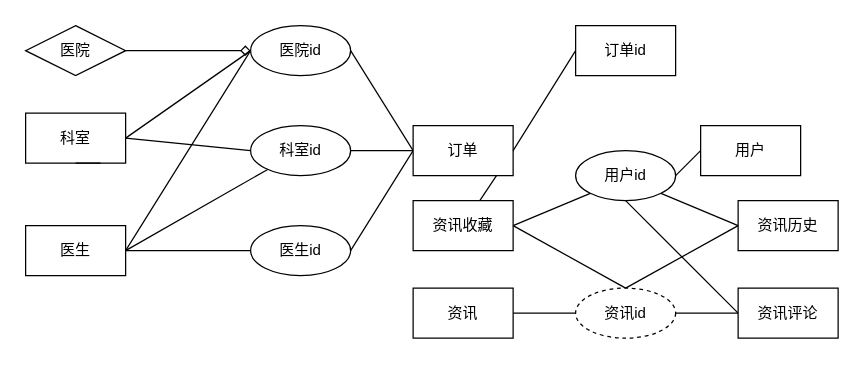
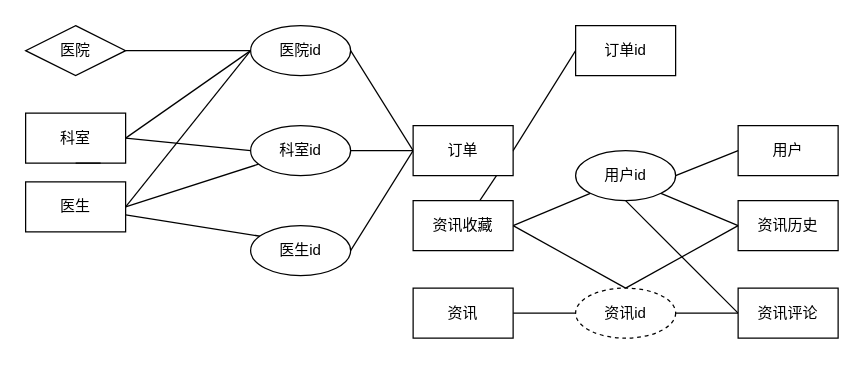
edge "医院" -> "医院id": arrowhead diamond -> none
node "用户": moved (751, 151) -> (788, 151)
node "医生": moved (76, 251) -> (76, 207)
